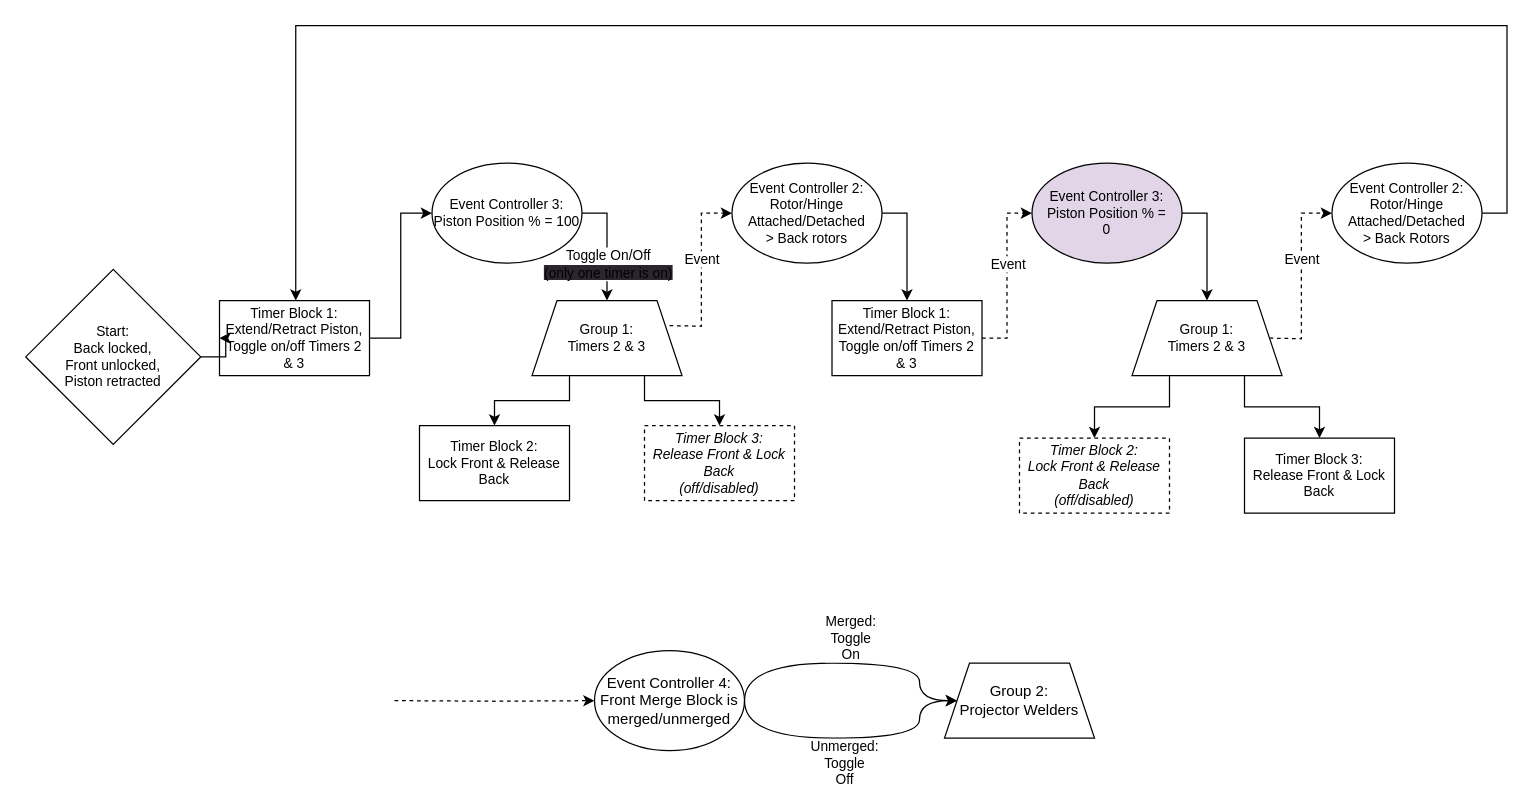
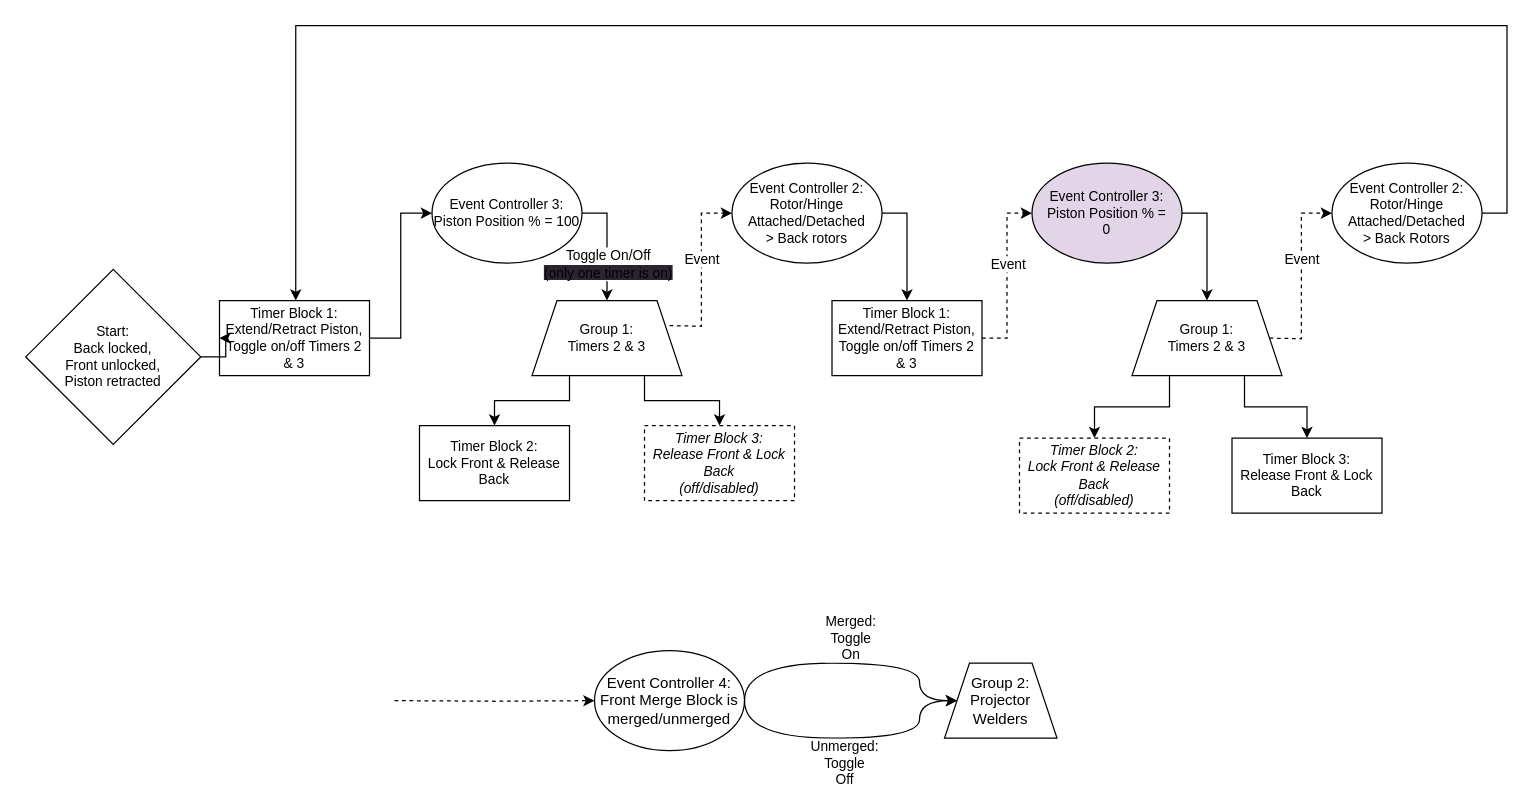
node "Timer Block 3:Release Front & Lock Back": moved (1319, 476) -> (1307, 476)
node "Group 2: Projector Welders": size 150x75 -> 113x75
